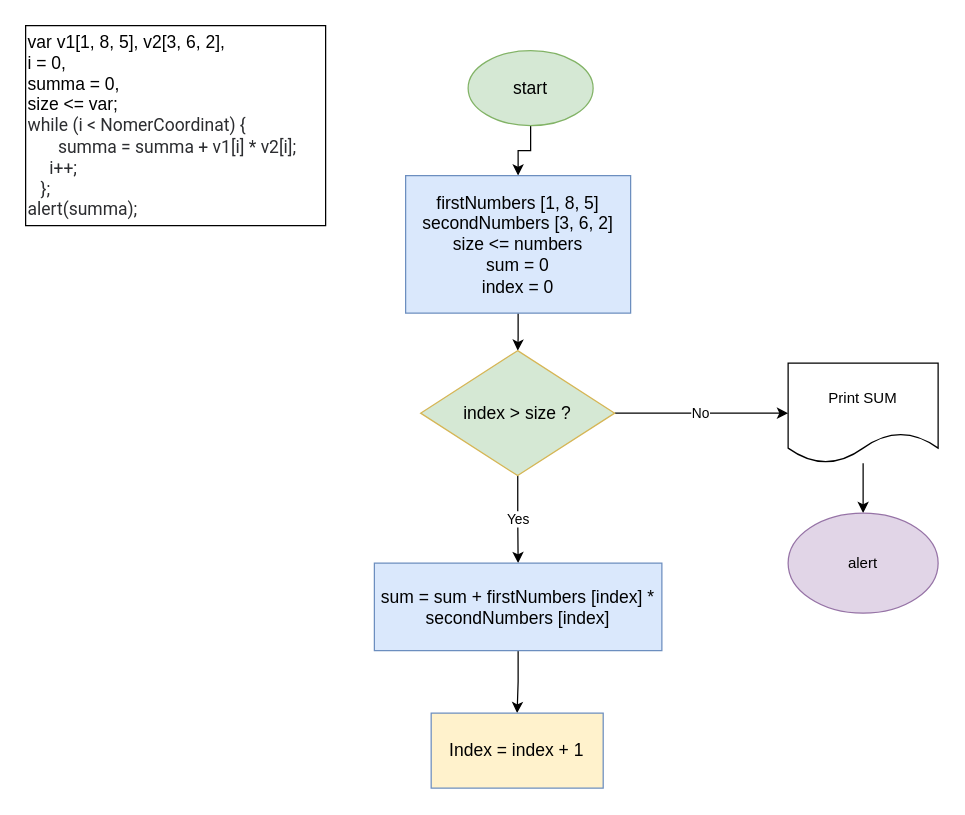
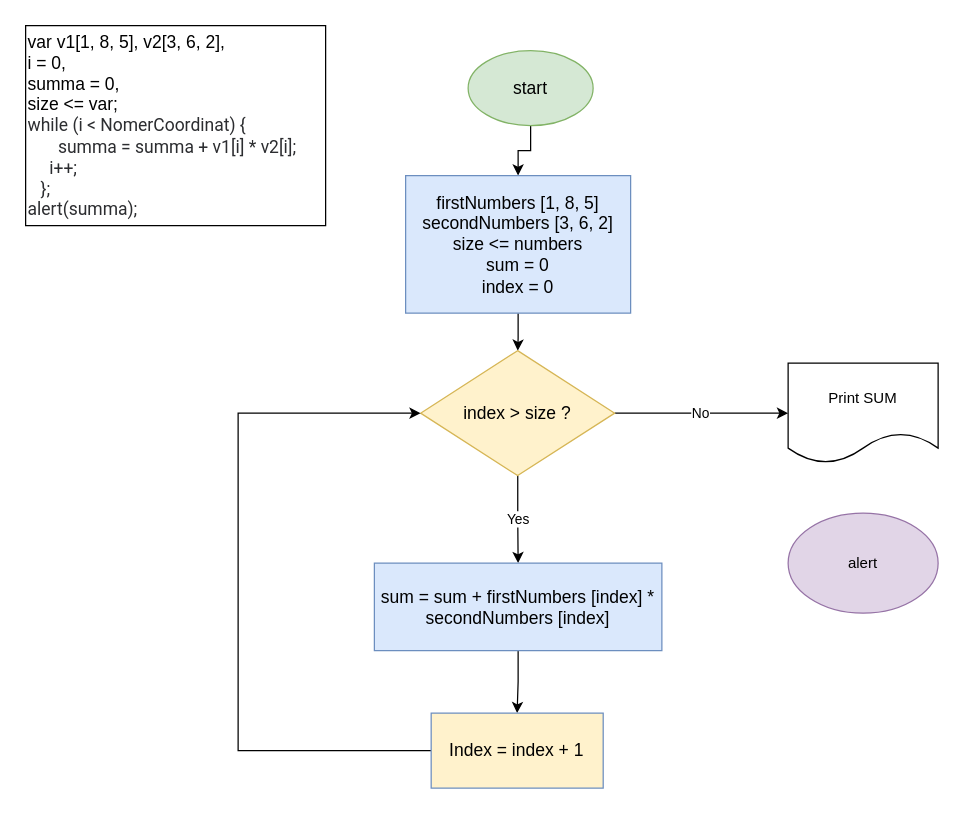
node "index > size ?": fillcolor #d5e8d4 -> #fff2cc
edge "Print SUM" -> "alert": removed
edge "Index = index + 1" -> "index > size ?": added
